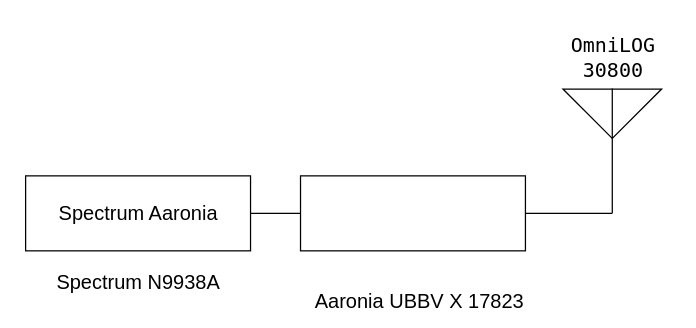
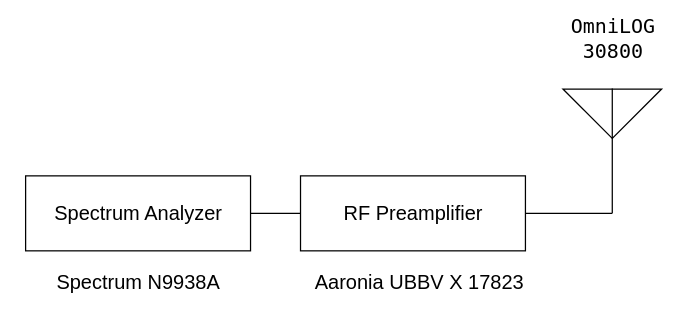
node "OmniLOG30800": moved (613, 57) -> (613, 38)
node "Spectrum Aaronia": label "Spectrum Aaronia" -> "Spectrum Analyzer"
node "RF Preamplifier": added
node "Aaronia UBBV X 17823": moved (419, 301) -> (419, 282)
